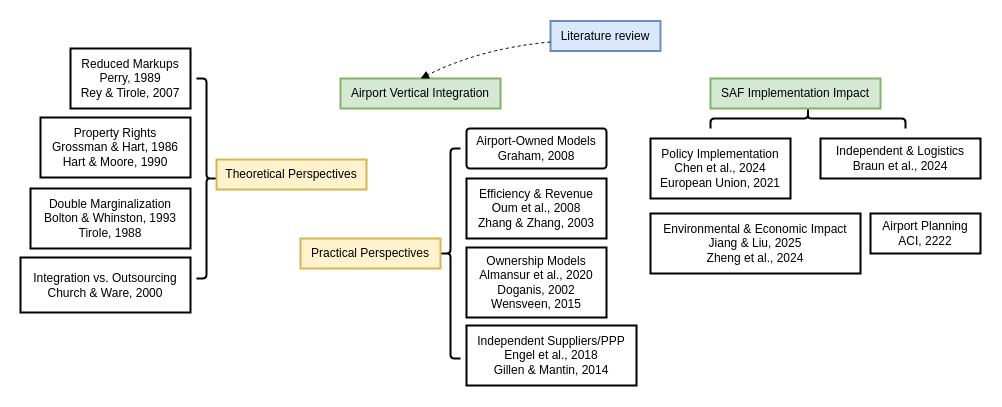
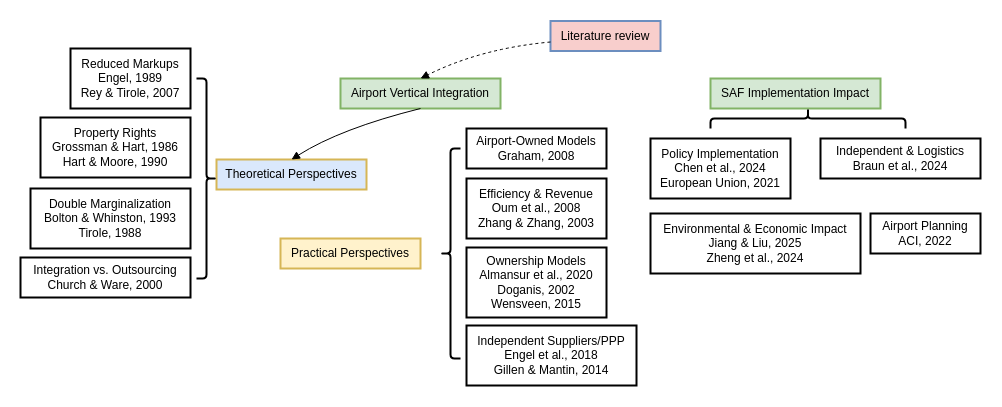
node "Literature review": fillcolor #dae8fc -> #f8cecc
node "Reduced Markups Perry, 1989 Rey & Tirole, 2007": label "Reduced Markups Perry, 1989 Rey & Tirole, 2007" -> "Reduced Markups Engel, 1989 Rey & Tirole, 2007"
edge "Airport Vertical Integration" -> "Theoretical Perspectives": added
node "Airport-Owned Models Graham, 2008": shape rounded rectangle -> rectangle
node "Theoretical Perspectives": fillcolor #fff2cc -> #dae8fc
node "Airport Planning ACI, 2222": label "Airport Planning ACI, 2222" -> "Airport Planning ACI, 2022"
node "Practical Perspectives": moved (371, 254) -> (351, 254)
node "Integration vs. Outsourcing Church & Ware, 2000": size 170x55 -> 170x40
